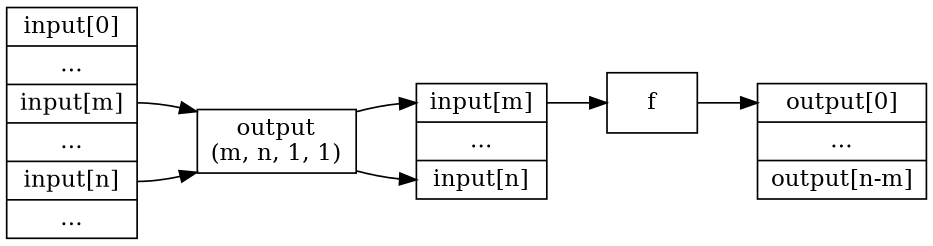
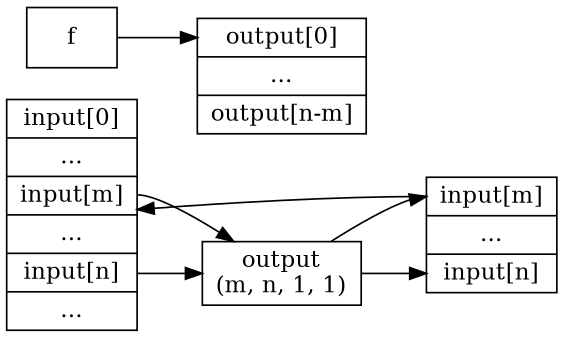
edge "input[m]" -> "f": now "input[m]" -> "input[0]"
